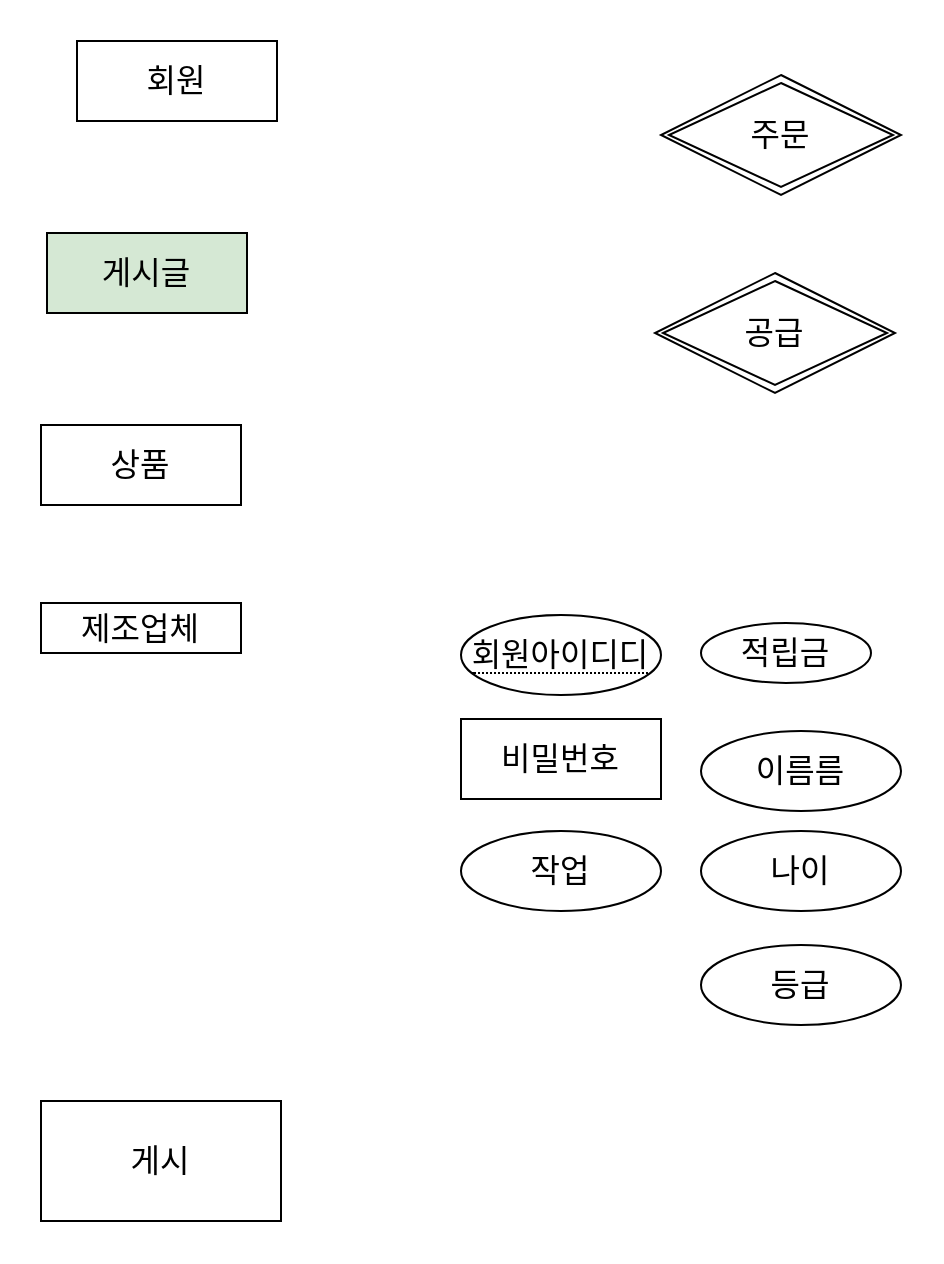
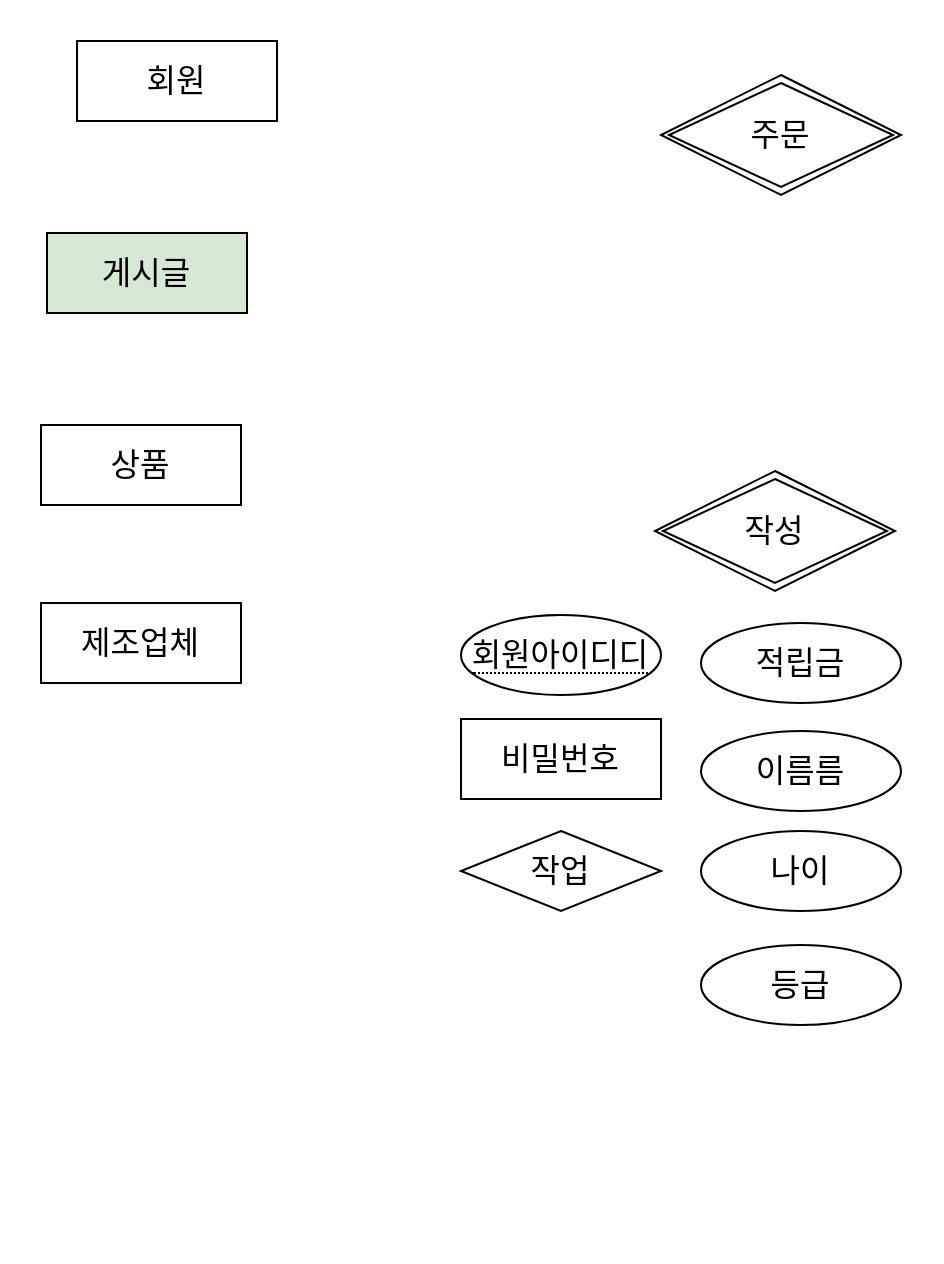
node "공급": removed
node "작성": added
node "제조업체": size 200x50 -> 200x80
node "적립금": size 170x60 -> 200x80
node "작업": shape ellipse -> diamond
node "게시": removed
